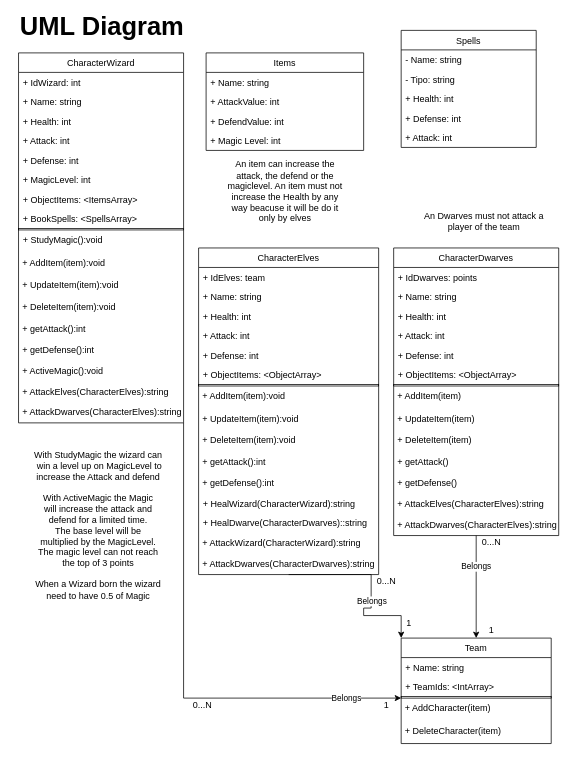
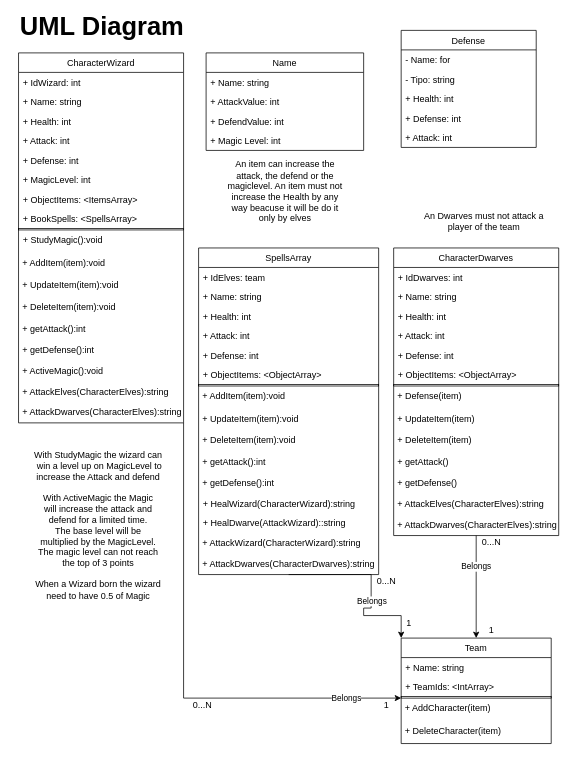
node "Spells": label "Spells" -> "Defense"
node "- Name: string": label "- Name: string" -> "- Name: for"
node "Items": label "Items" -> "Name"
node "CharacterElves": label "CharacterElves" -> "SpellsArray"
node "+ IdDwarves: points": label "+ IdDwarves: points" -> "+ IdDwarves: int"
node "+ AddItem(item)": label "+ AddItem(item)" -> "+ Defense(item)"
node "+ HealDwarve(CharacterDwarves)::string": label "+ HealDwarve(CharacterDwarves)::string" -> "+ HealDwarve(AttackWizard)::string"
